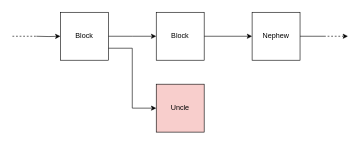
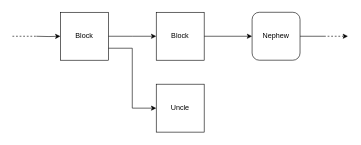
node "Nephew": shape rectangle -> rounded rectangle
node "Uncle": fillcolor #f8cecc -> #ffffff
